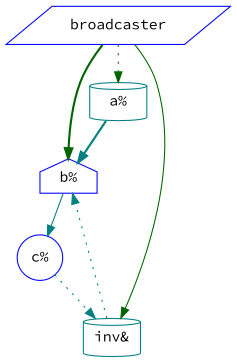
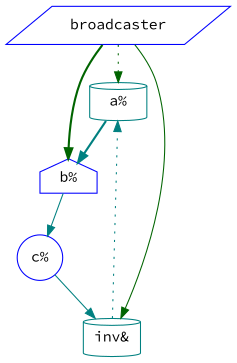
edge "inv&" -> "b%": now "inv&" -> "a%"
edge "c%" -> "inv&": style dotted -> solid
